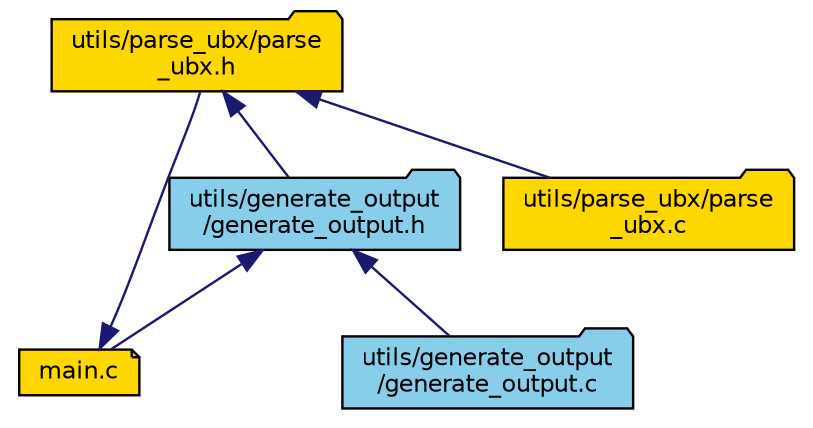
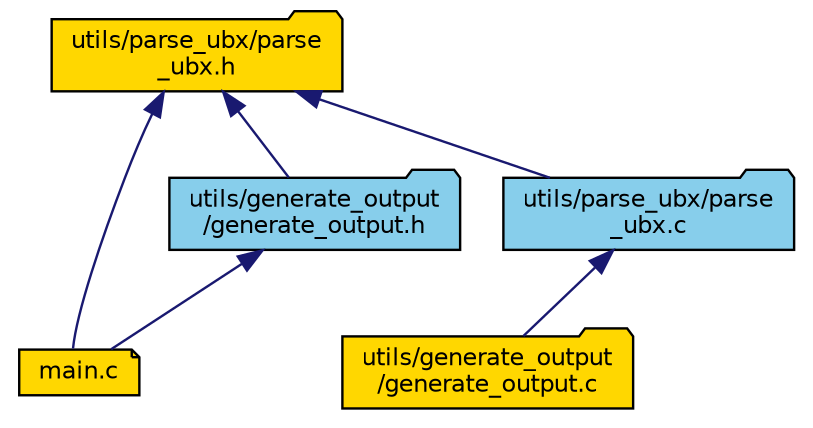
edge "utils/parse_ubx/parse _ubx.h" -> "main.c": reversed
node "utils/parse_ubx/parse _ubx.c": fillcolor gold -> skyblue
edge "utils/generate_output /generate_output.c" -> "utils/generate_output /generate_output.h": now "utils/generate_output /generate_output.c" -> "utils/parse_ubx/parse _ubx.c"
node "utils/generate_output /generate_output.c": fillcolor skyblue -> gold
